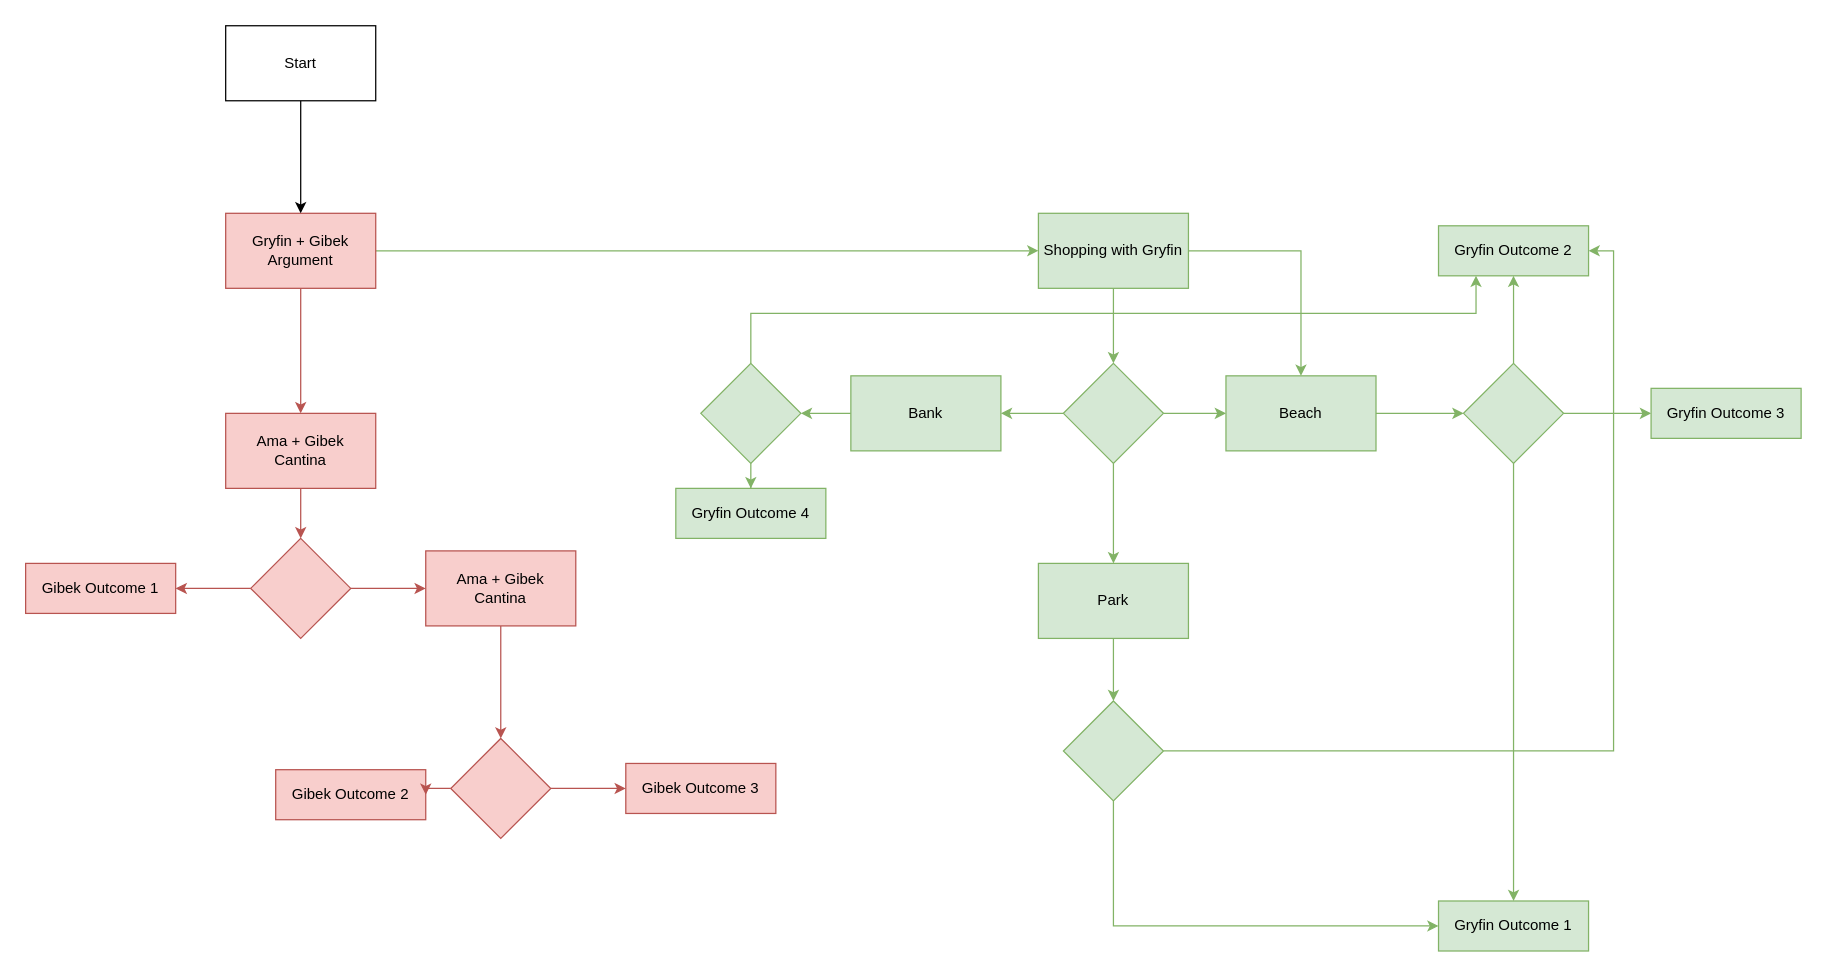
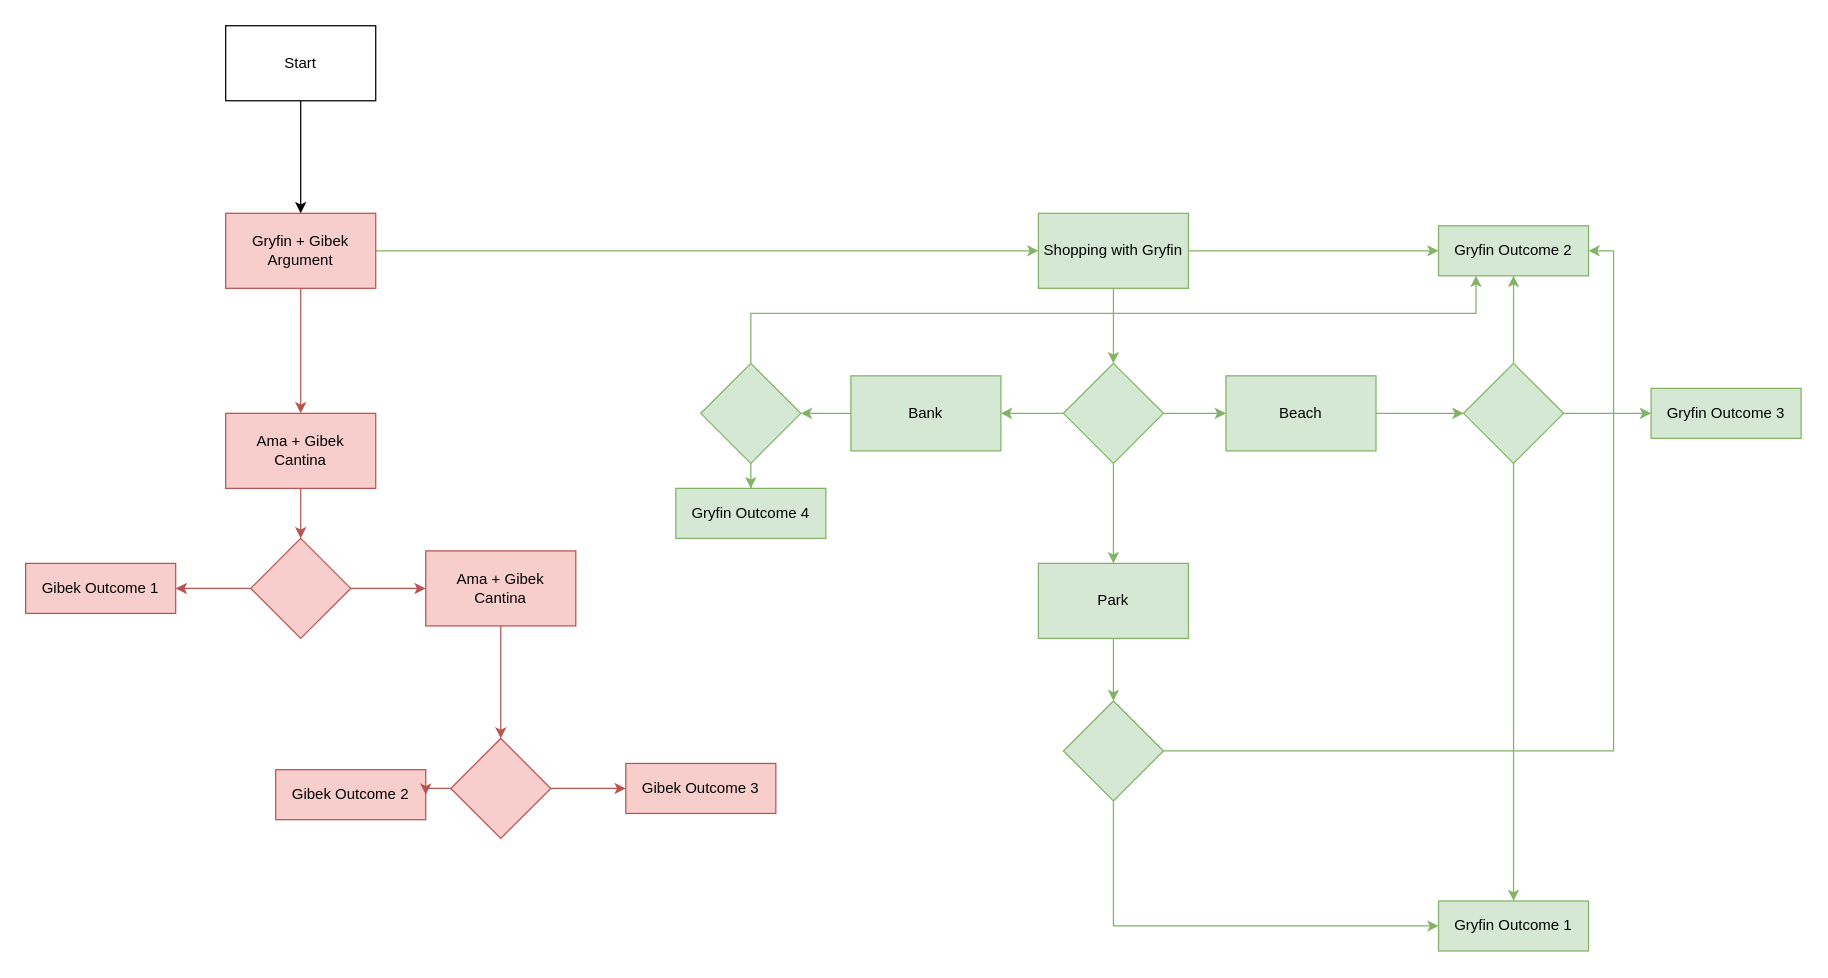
edge "Shopping with Gryfin" -> "Beach": now "Shopping with Gryfin" -> "Gryfin Outcome 2"
